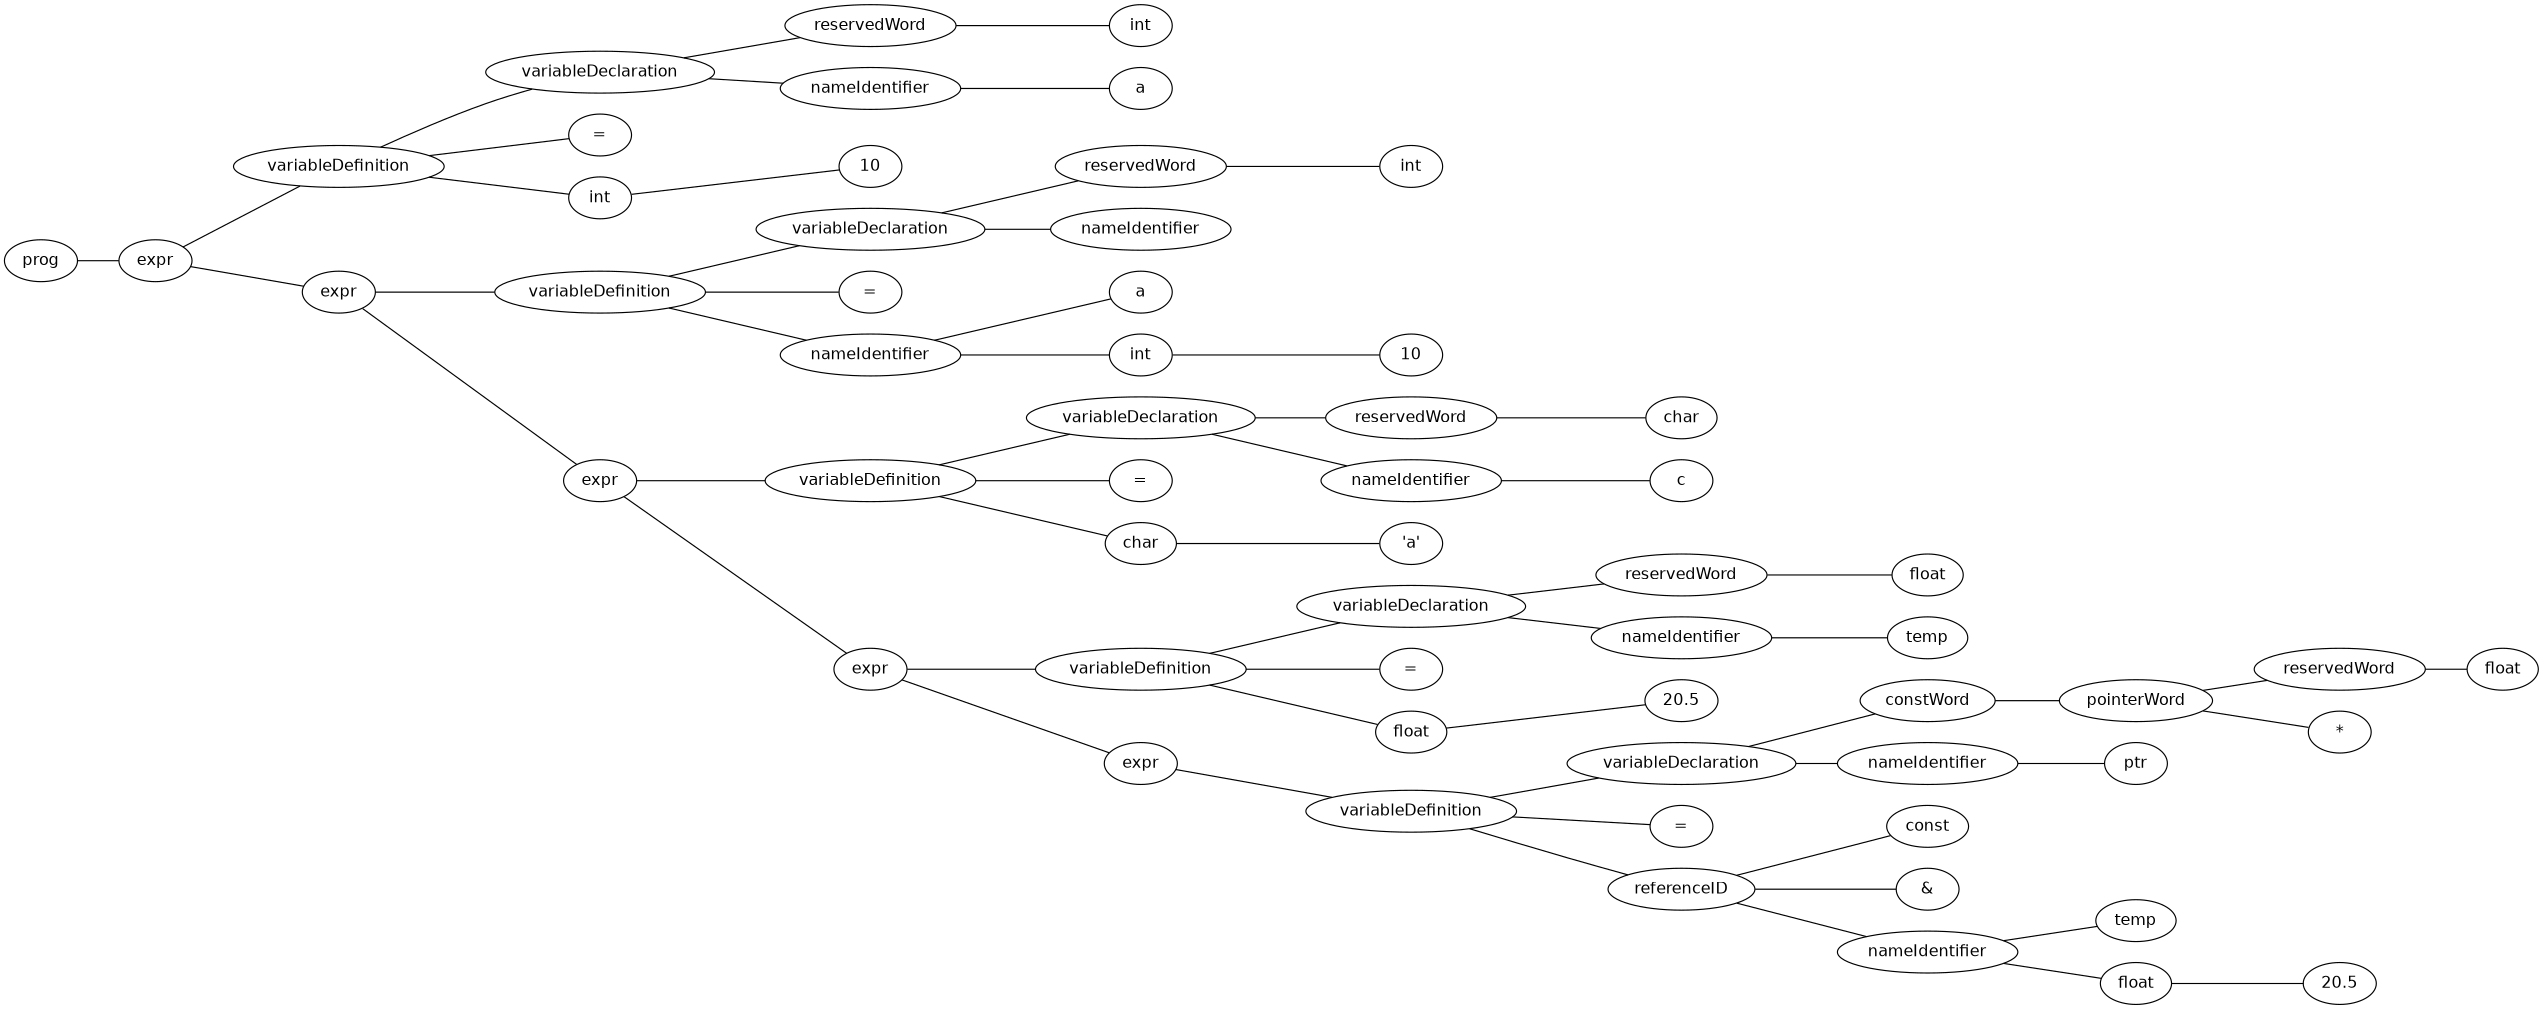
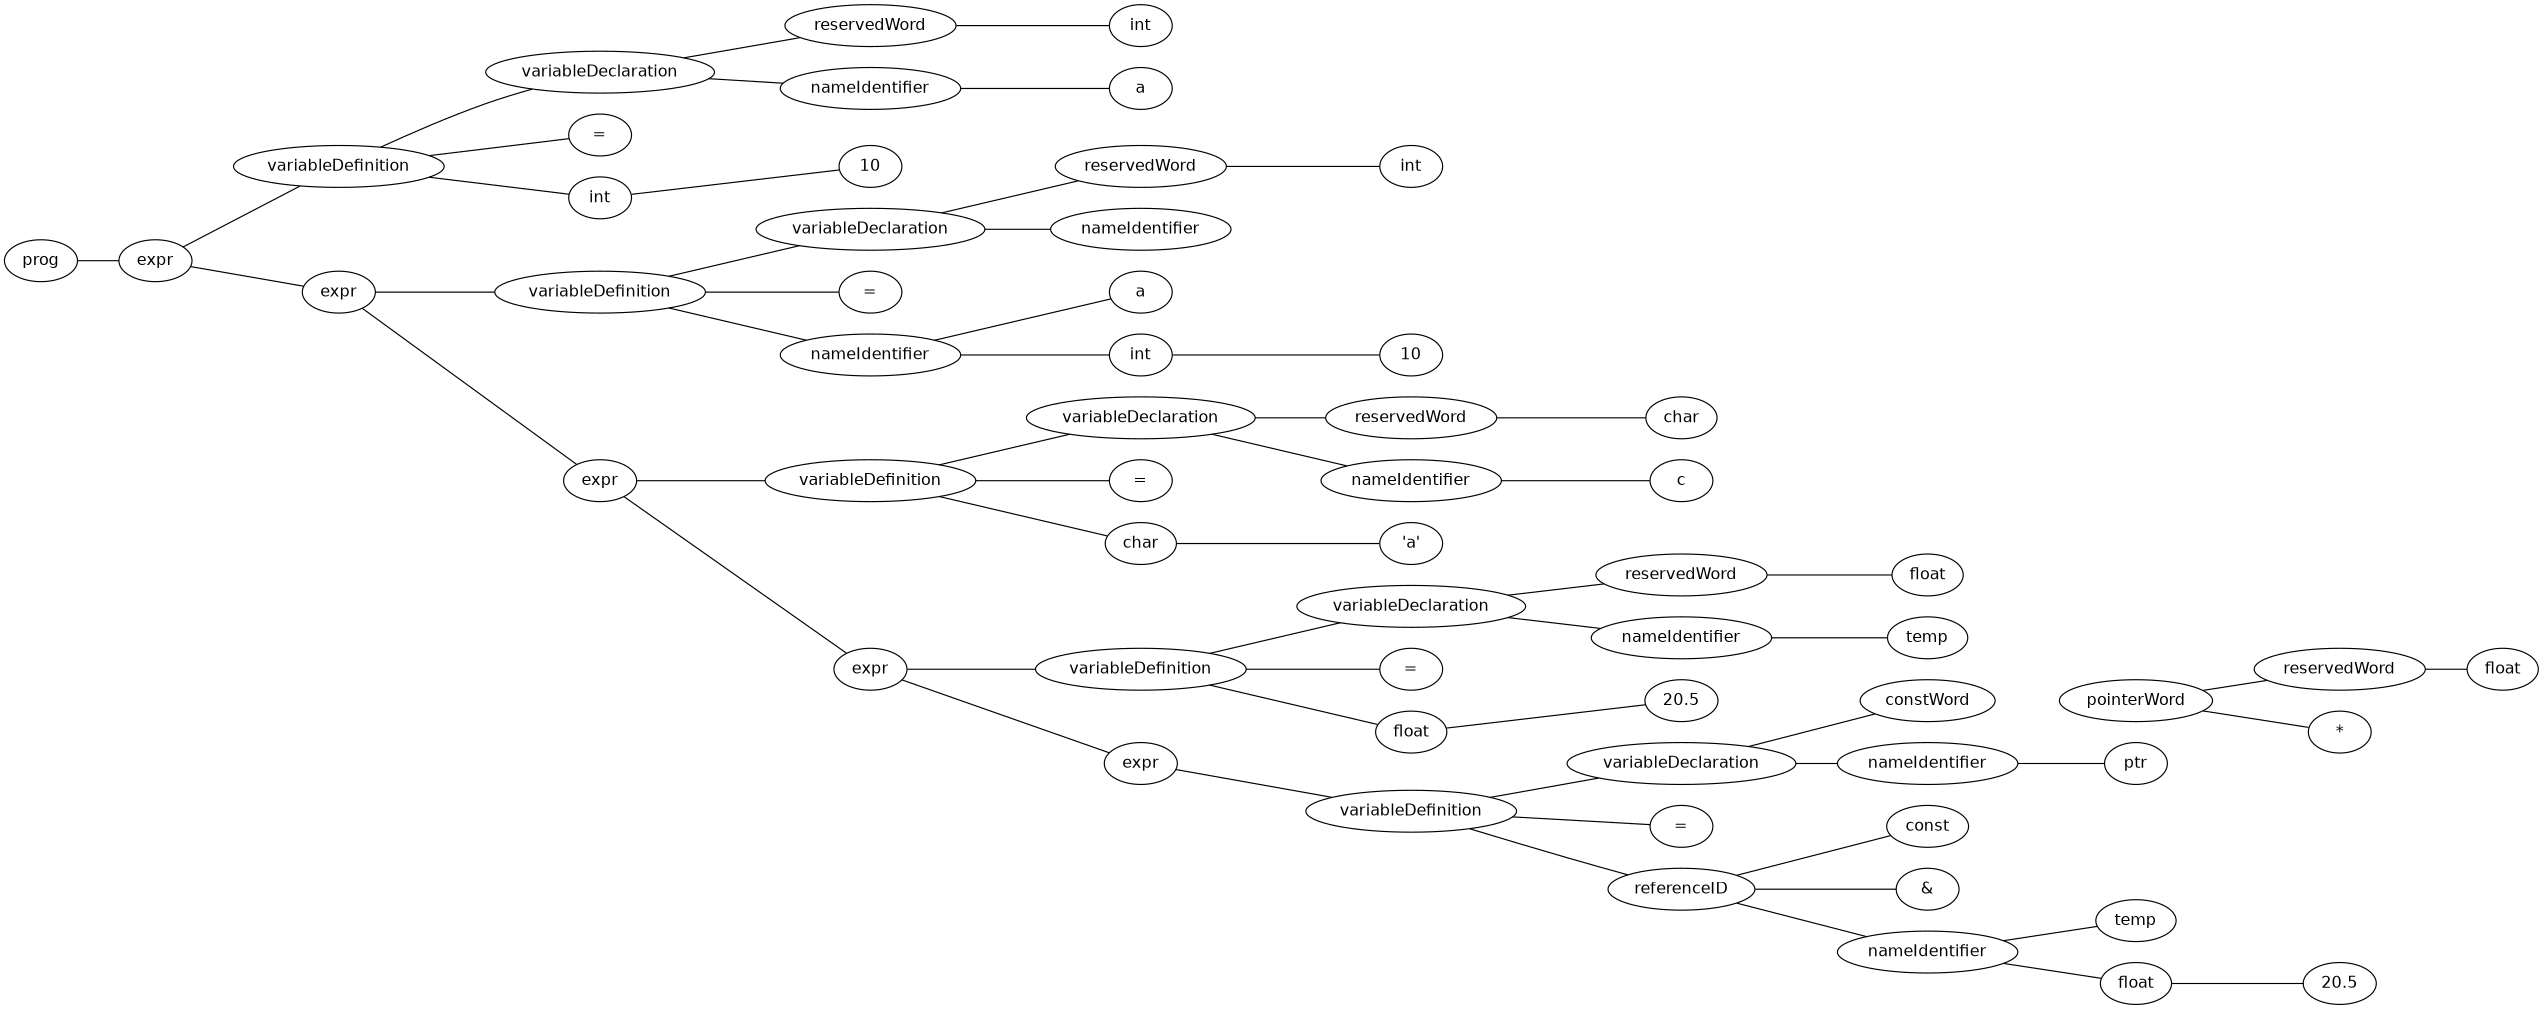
edge "constWord" -- "pointerWord": removed
